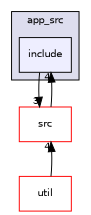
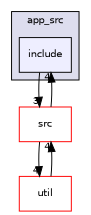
edge "src" -> "util": added
